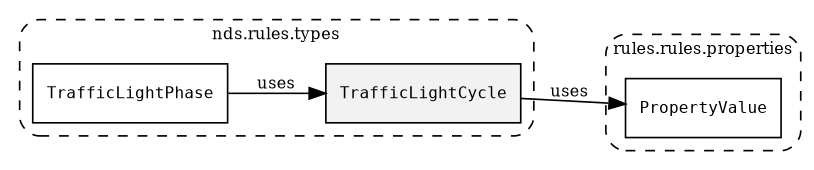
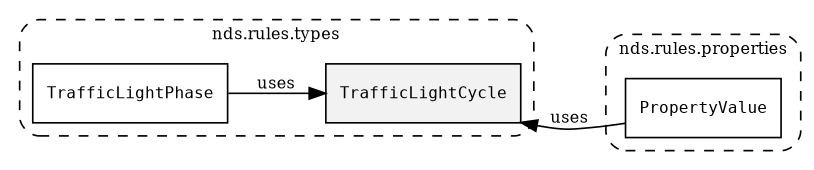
cluster "rules.rules.properties": label "rules.rules.properties" -> "nds.rules.properties"
edge "TrafficLightCycle" -> "PropertyValue": reversed
